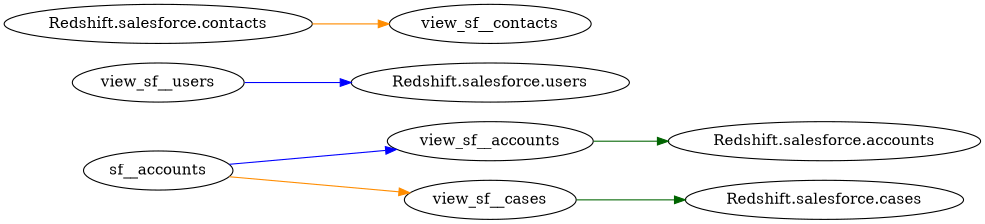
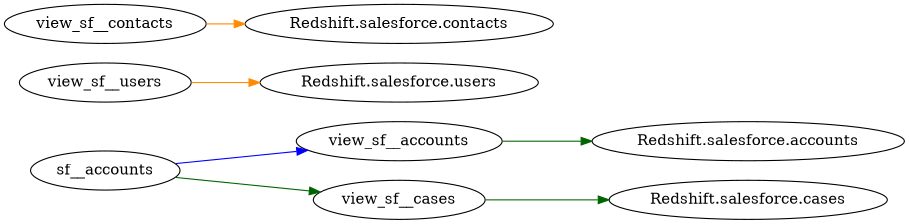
edge "Redshift.salesforce.contacts" -> "view_sf__contacts": reversed
edge "view_sf__users" -> "Redshift.salesforce.users": color blue -> darkorange
edge "sf__accounts" -> "view_sf__cases": color darkorange -> darkgreen
